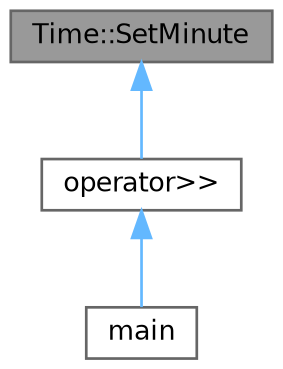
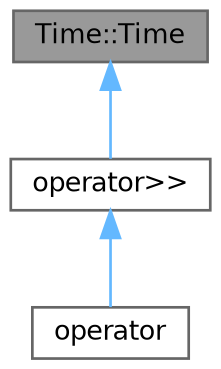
node "Time::SetMinute": label "Time::SetMinute" -> "Time::Time"
node "main": label "main" -> "operator"
